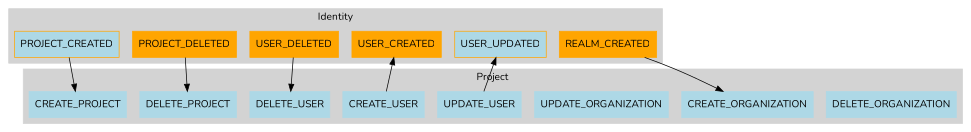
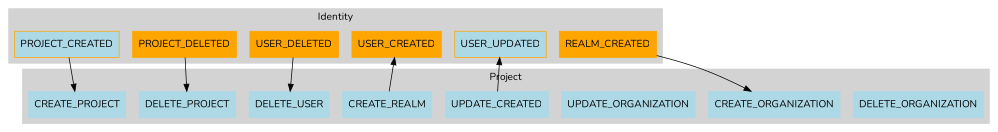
node "CREATE_USER": label "CREATE_USER" -> "CREATE_REALM"
node "UPDATE_USER": label "UPDATE_USER" -> "UPDATE_CREATED"
